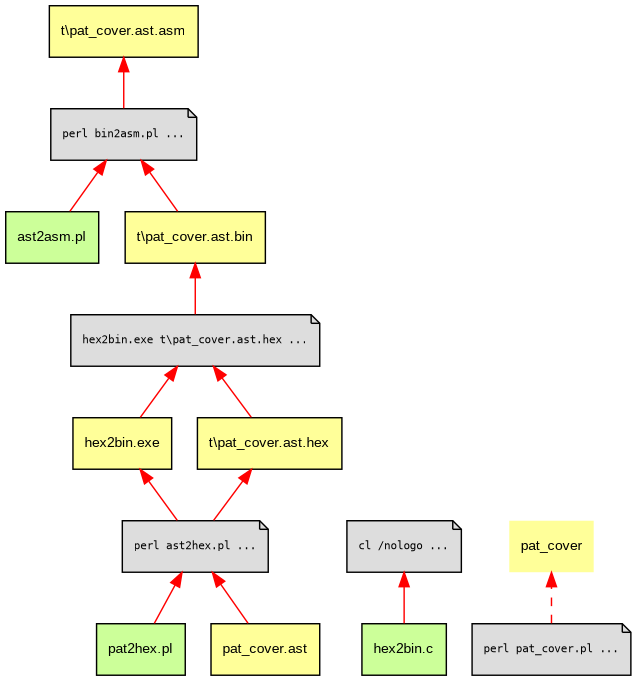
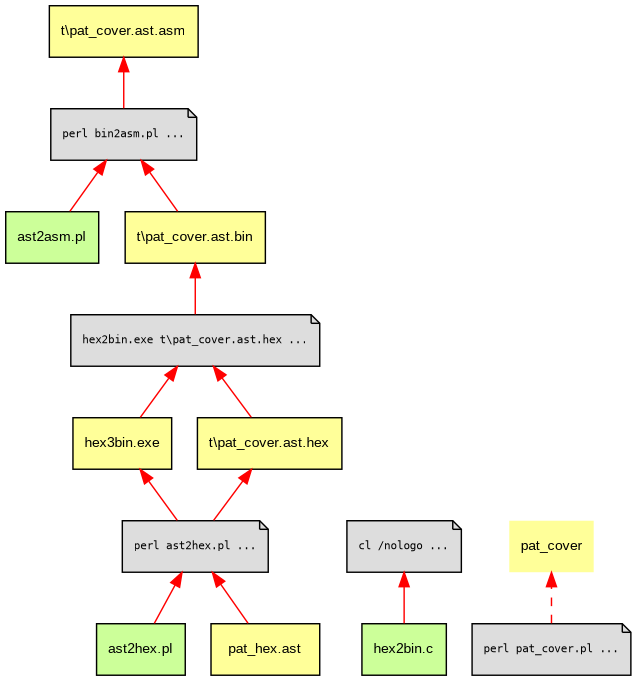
node "hex2bin.exe": label "hex2bin.exe" -> "hex3bin.exe"
node "pat2hex.pl": label "pat2hex.pl" -> "ast2hex.pl"
node "pat_cover.ast": label "pat_cover.ast" -> "pat_hex.ast"
